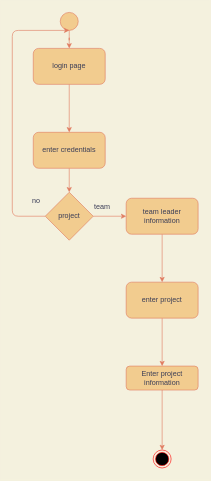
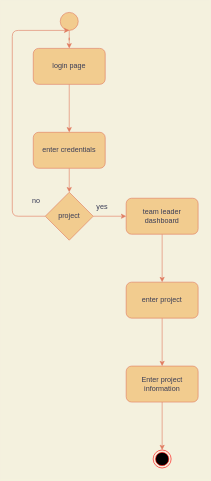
node "team": label "team" -> "yes"
node "team leader information": label "team leader information" -> "team leader dashboard"
node "Enter project information": size 72x24 -> 72x36
